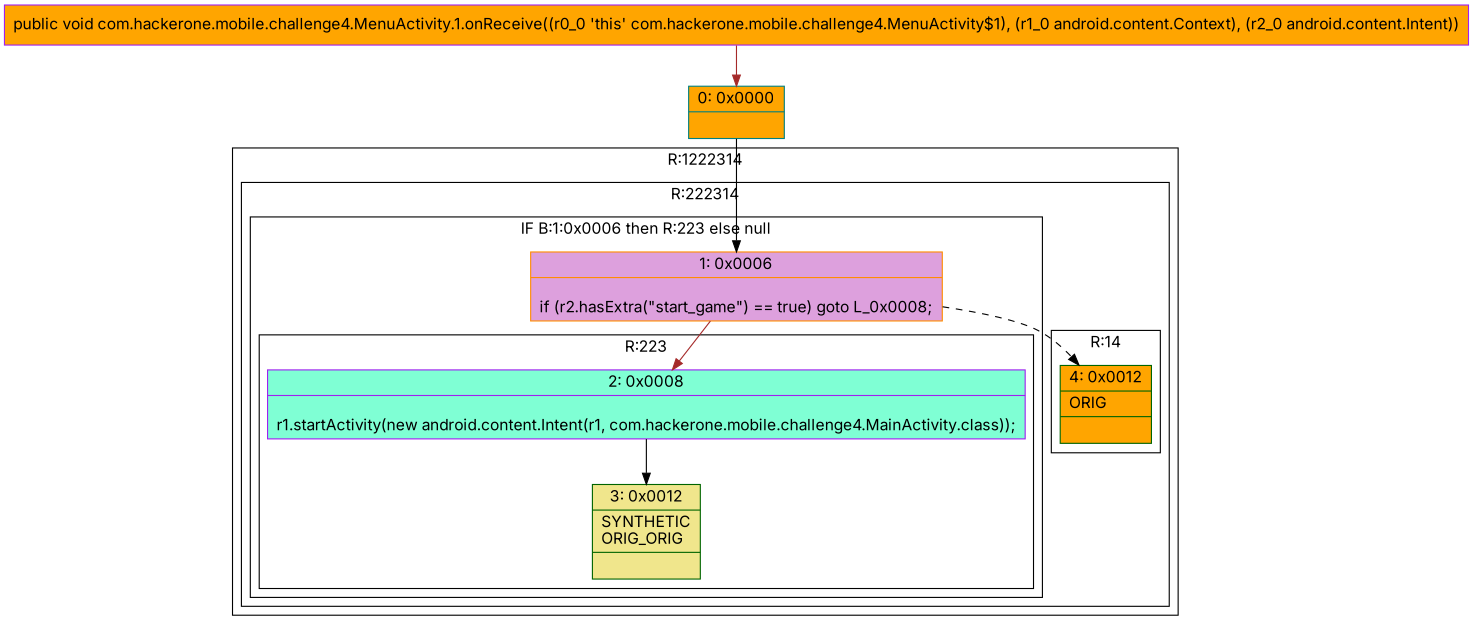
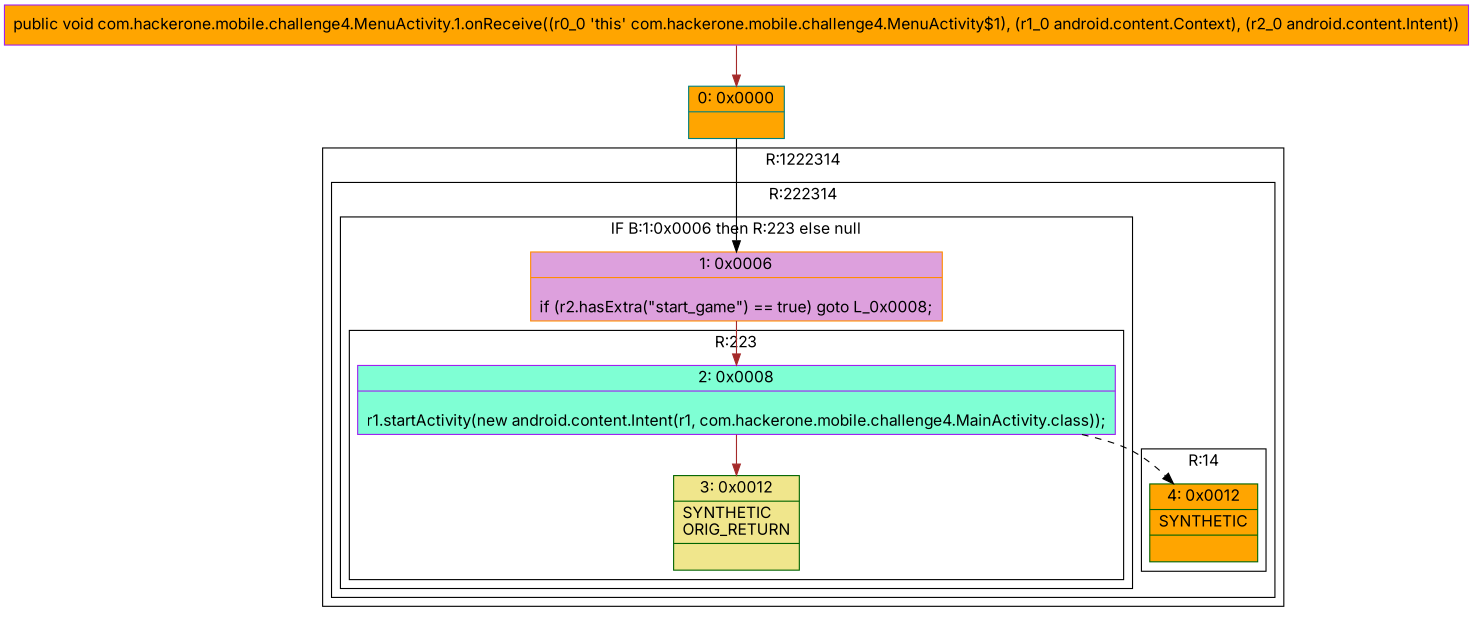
edge "1: 0x0006" -> "4: 0x0012": now "2: 0x0008" -> "4: 0x0012"
node "4: 0x0012": text "ORIG" -> "SYNTHETIC"
edge "2: 0x0008" -> "3: 0x0012": color black -> brown
node "3: 0x0012": text "ORIG_ORIG" -> "ORIG_RETURN"
